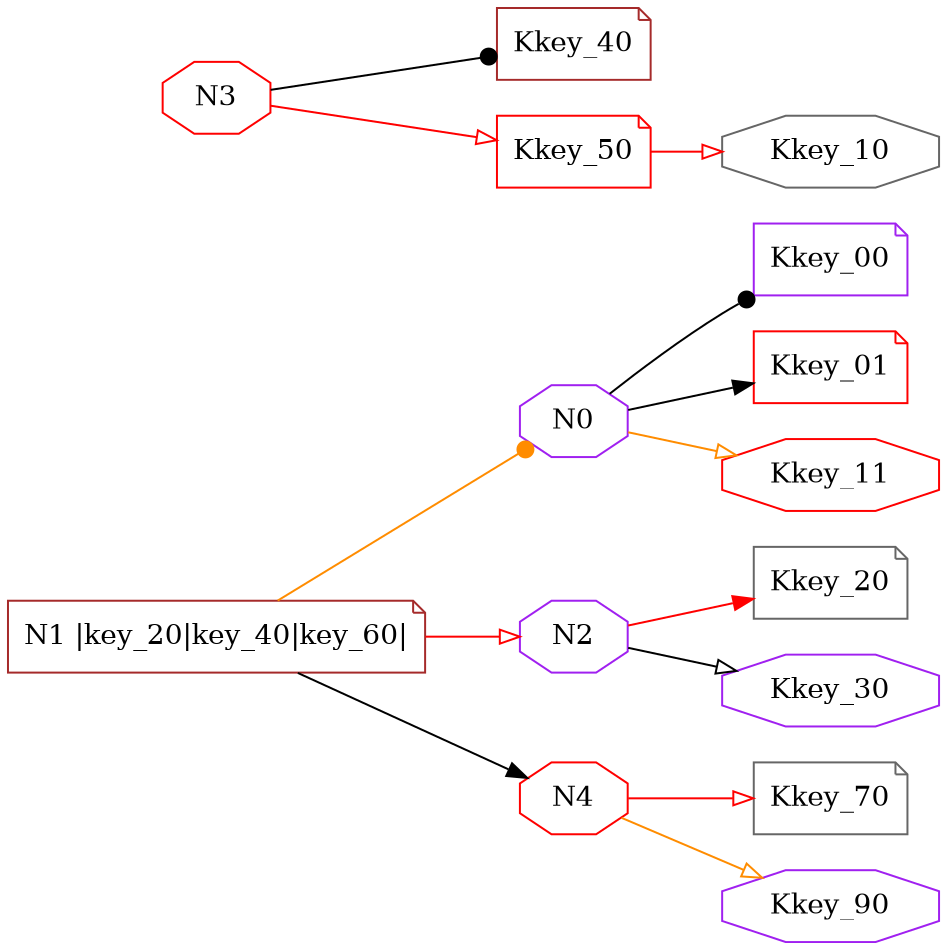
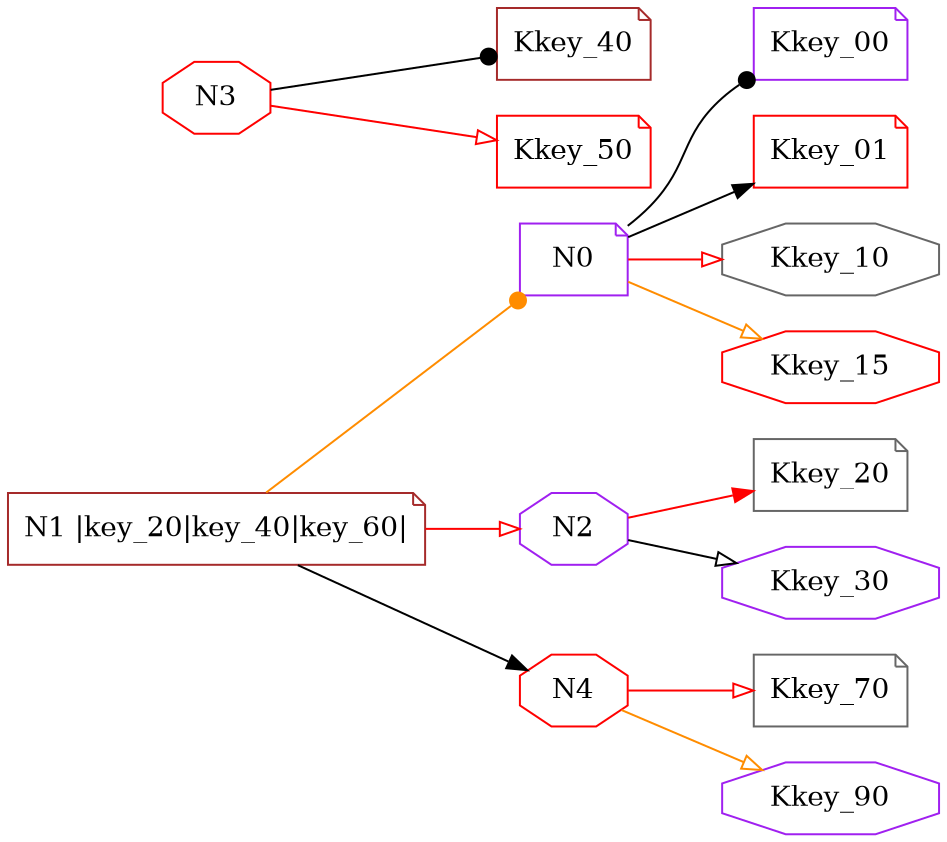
edge "Kkey_50" -> "Kkey_10": now "N0" -> "Kkey_10"
node "N0": shape octagon -> note
node "Kkey_11": label "Kkey_11" -> "Kkey_15"
